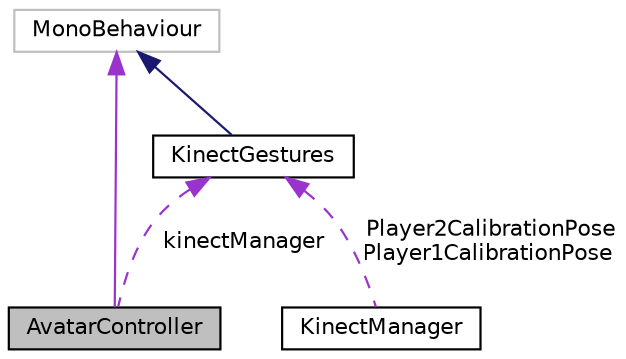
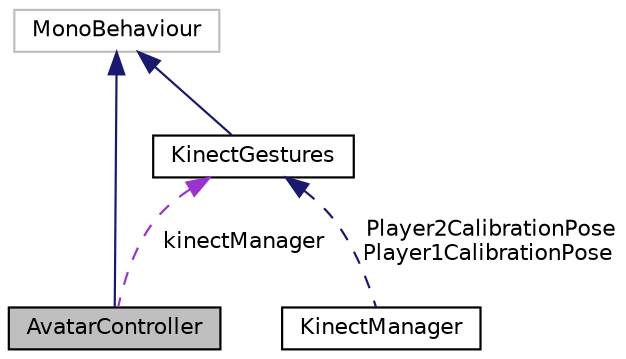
edge "AvatarController" -> "MonoBehaviour": color darkorchid3 -> midnightblue
edge "KinectManager" -> "KinectGestures": color darkorchid3 -> midnightblue
